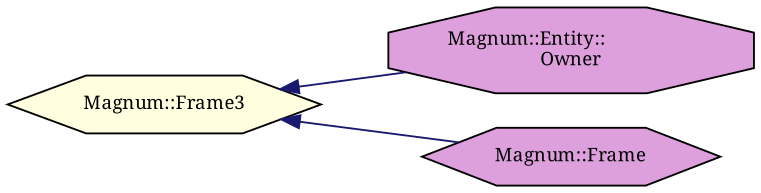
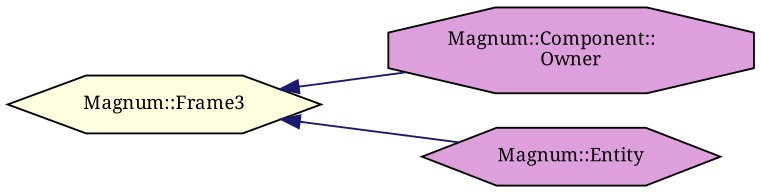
node "Magnum::Entity:: Owner": label "Magnum::Entity:: Owner" -> "Magnum::Component:: Owner"
node "Magnum::Frame": label "Magnum::Frame" -> "Magnum::Entity"
